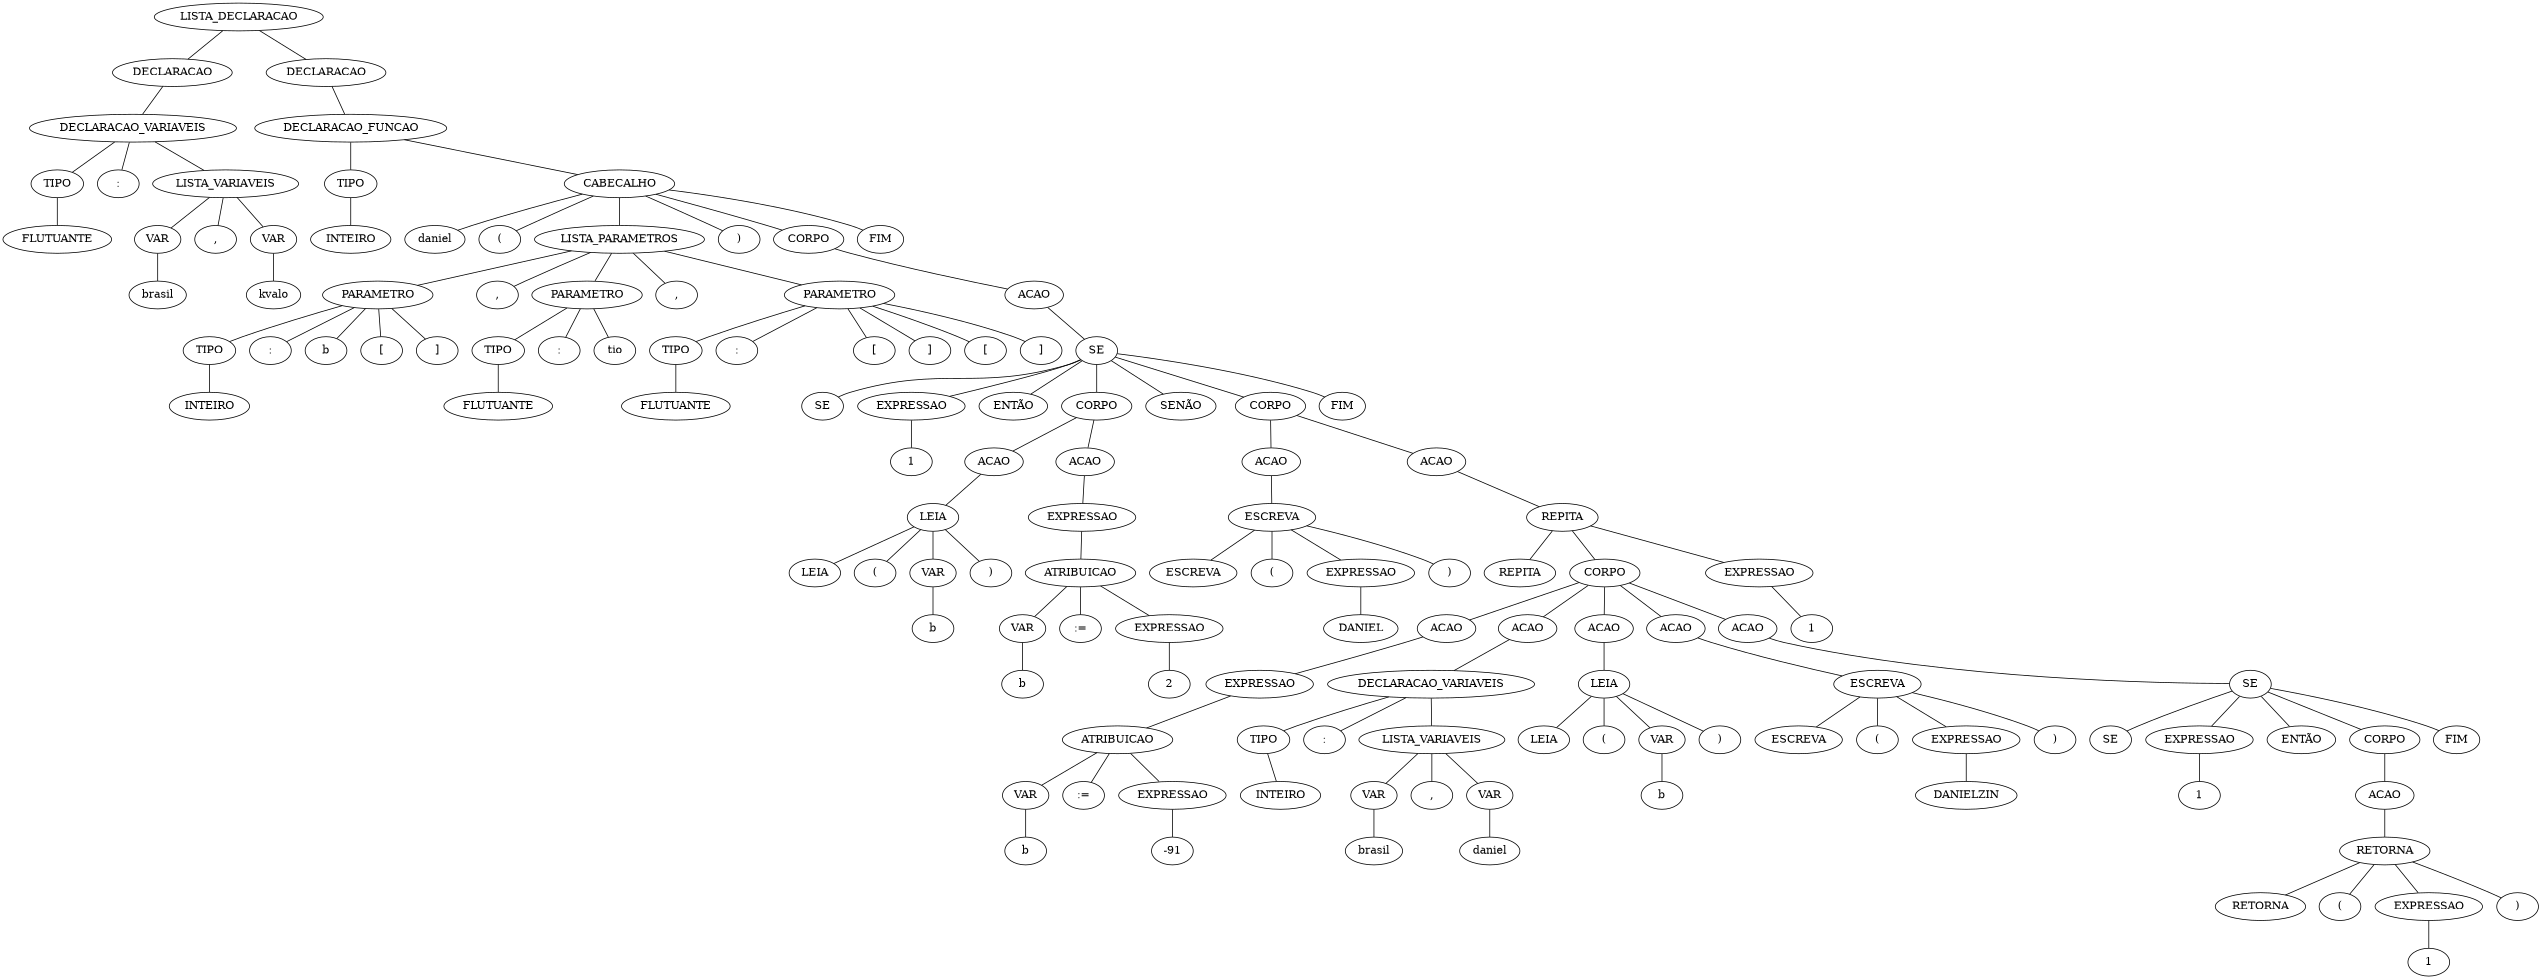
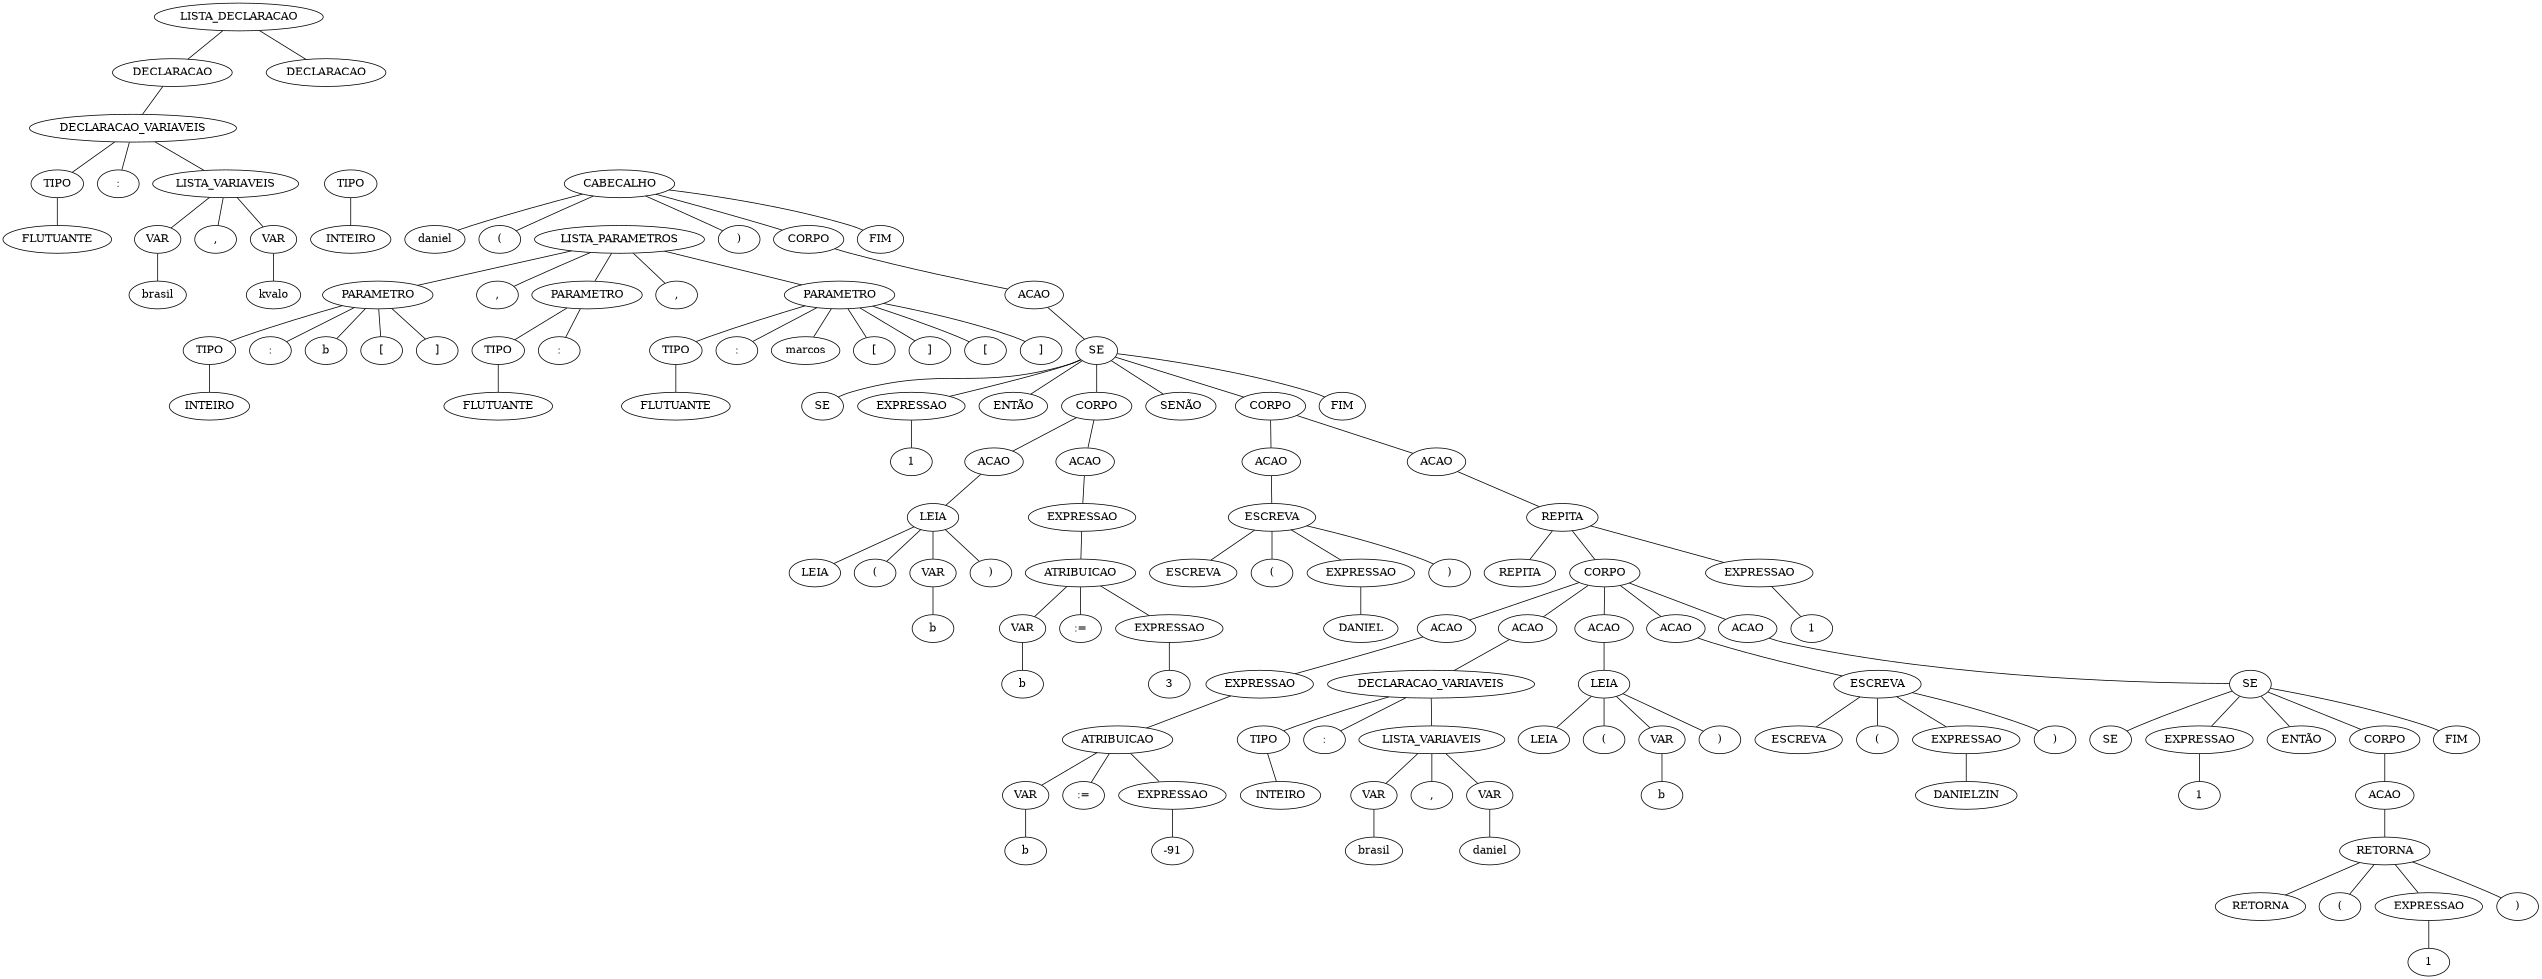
node "DECLARACAO_FUNCAO": removed
edge "CABECALHO" -- "LISTA_PARAMETROS": removed
node "tio": removed
node "marcos": added
node "2": label "2" -> "3"
